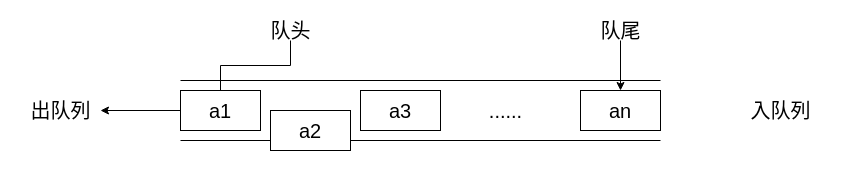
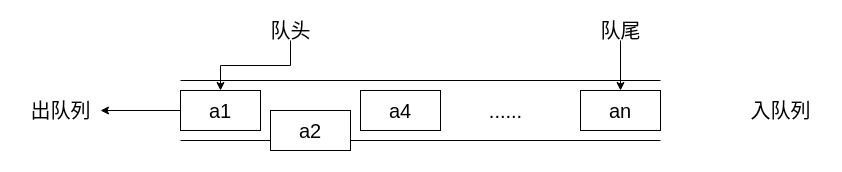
edge "队头" -- "a1": arrowhead none -> classic
node "a3": label "a3" -> "a4"
